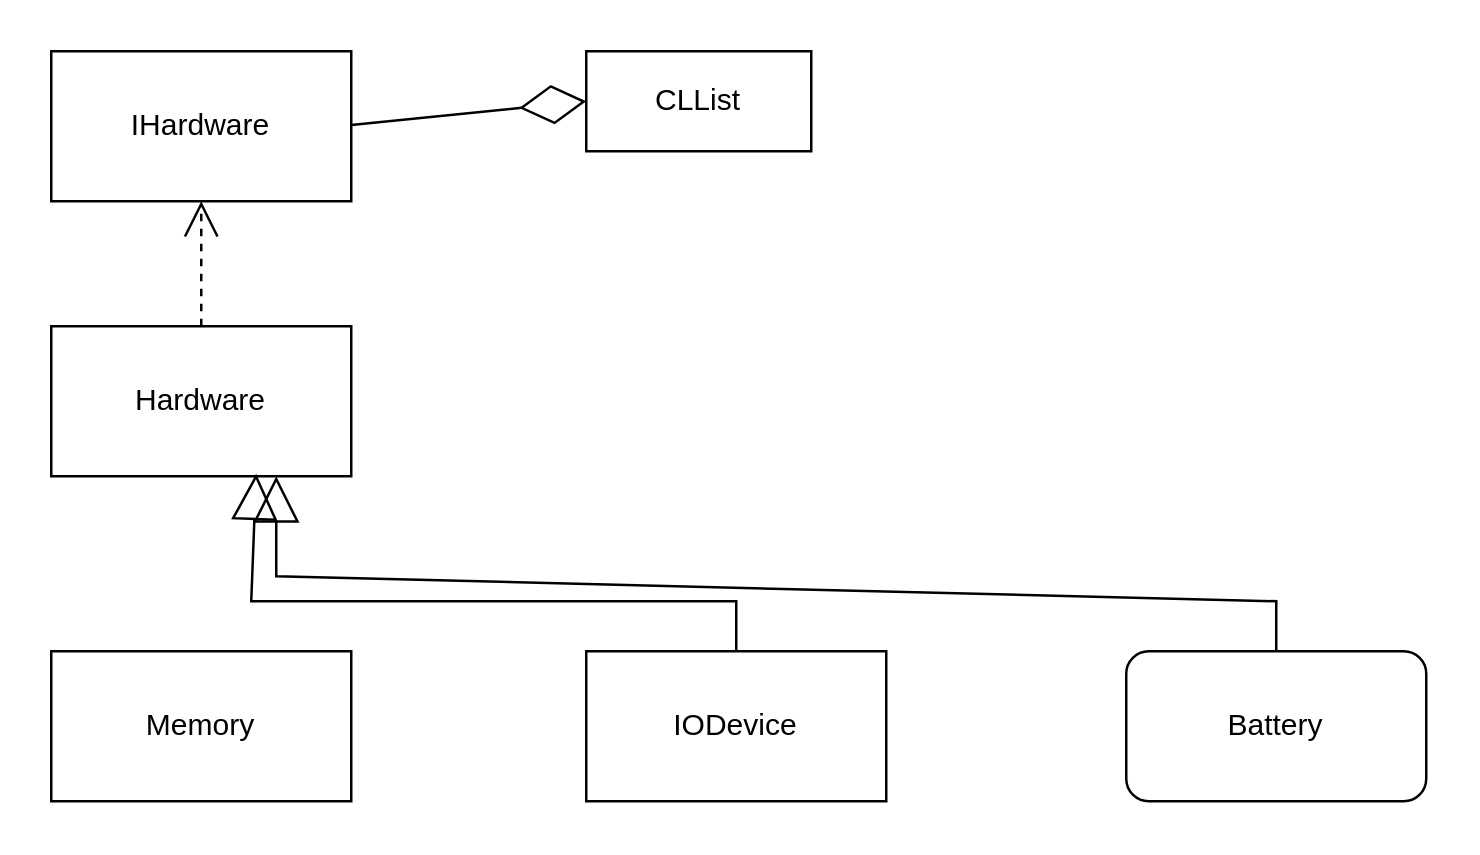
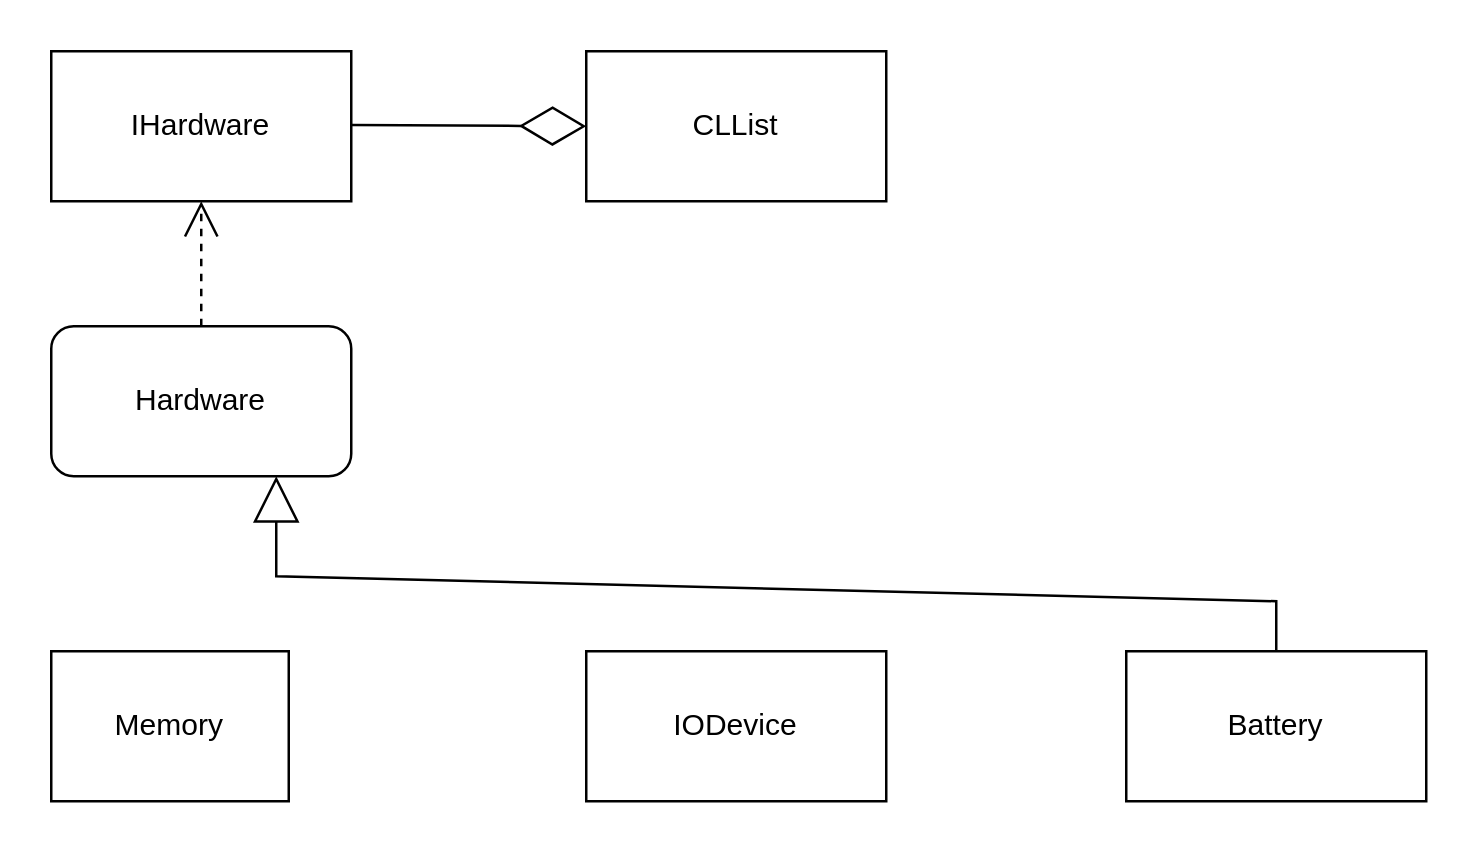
node "CLList": size 225x100 -> 300x150
node "Hardware": shape rectangle -> rounded rectangle
edge "IODevice" -> "Hardware": removed
node "Memory": size 300x150 -> 238x150
node "Battery": shape rounded rectangle -> rectangle
